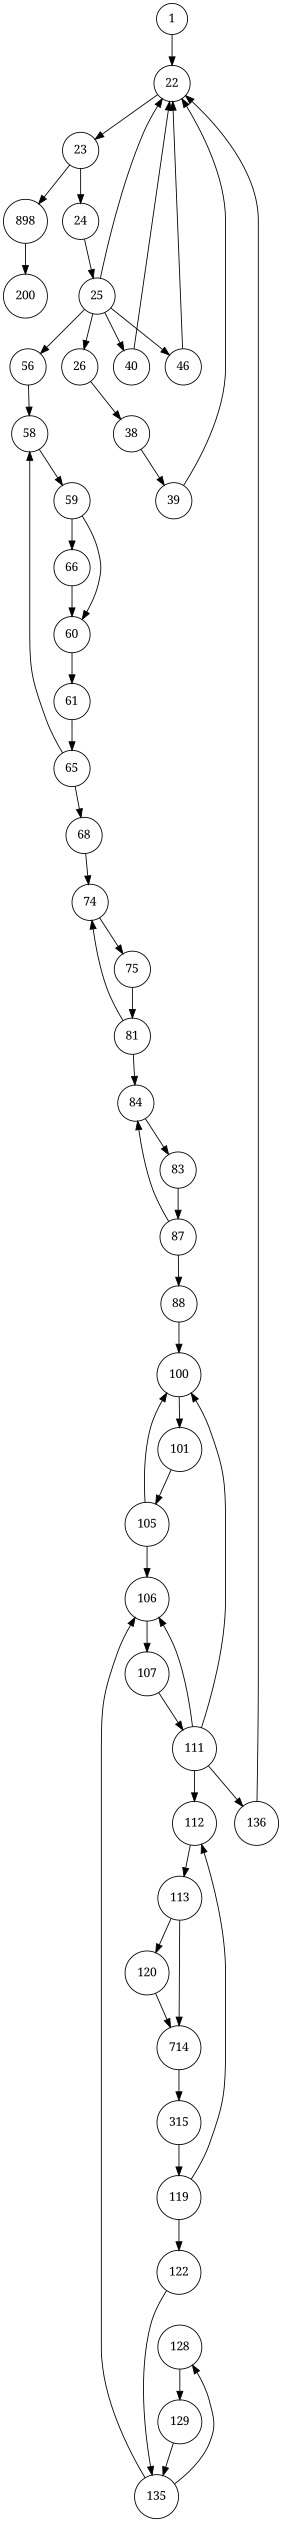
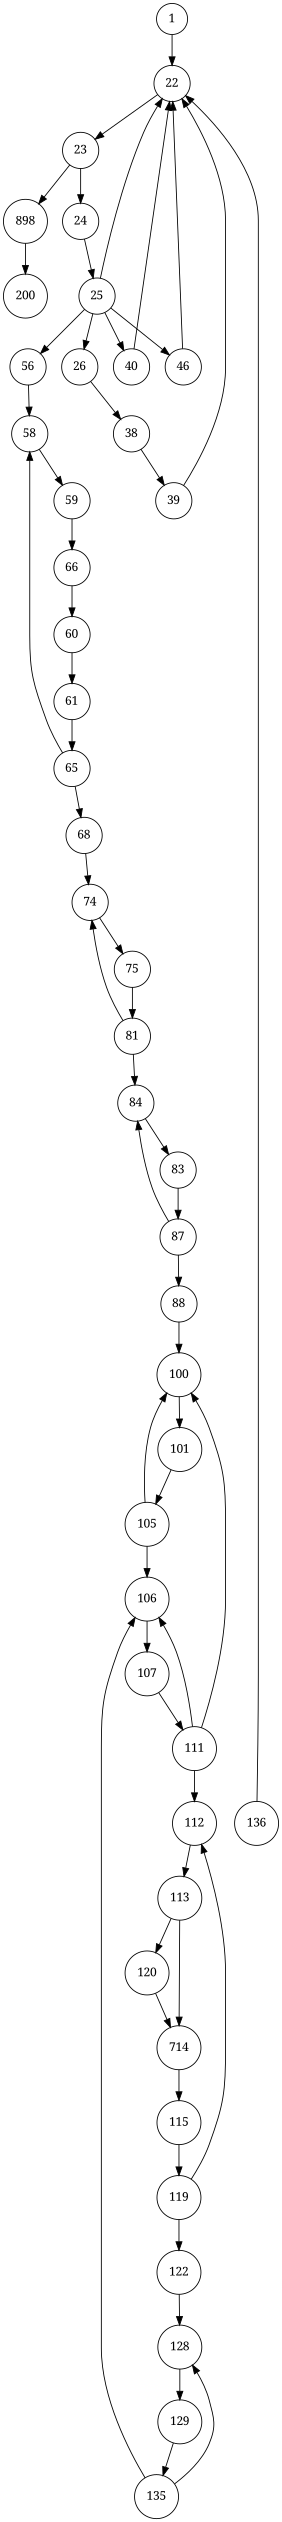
edge "59" -> "60": removed
edge "111" -> "136": removed
node "315": label "315" -> "115"
edge "122" -> "135": now "122" -> "128"
